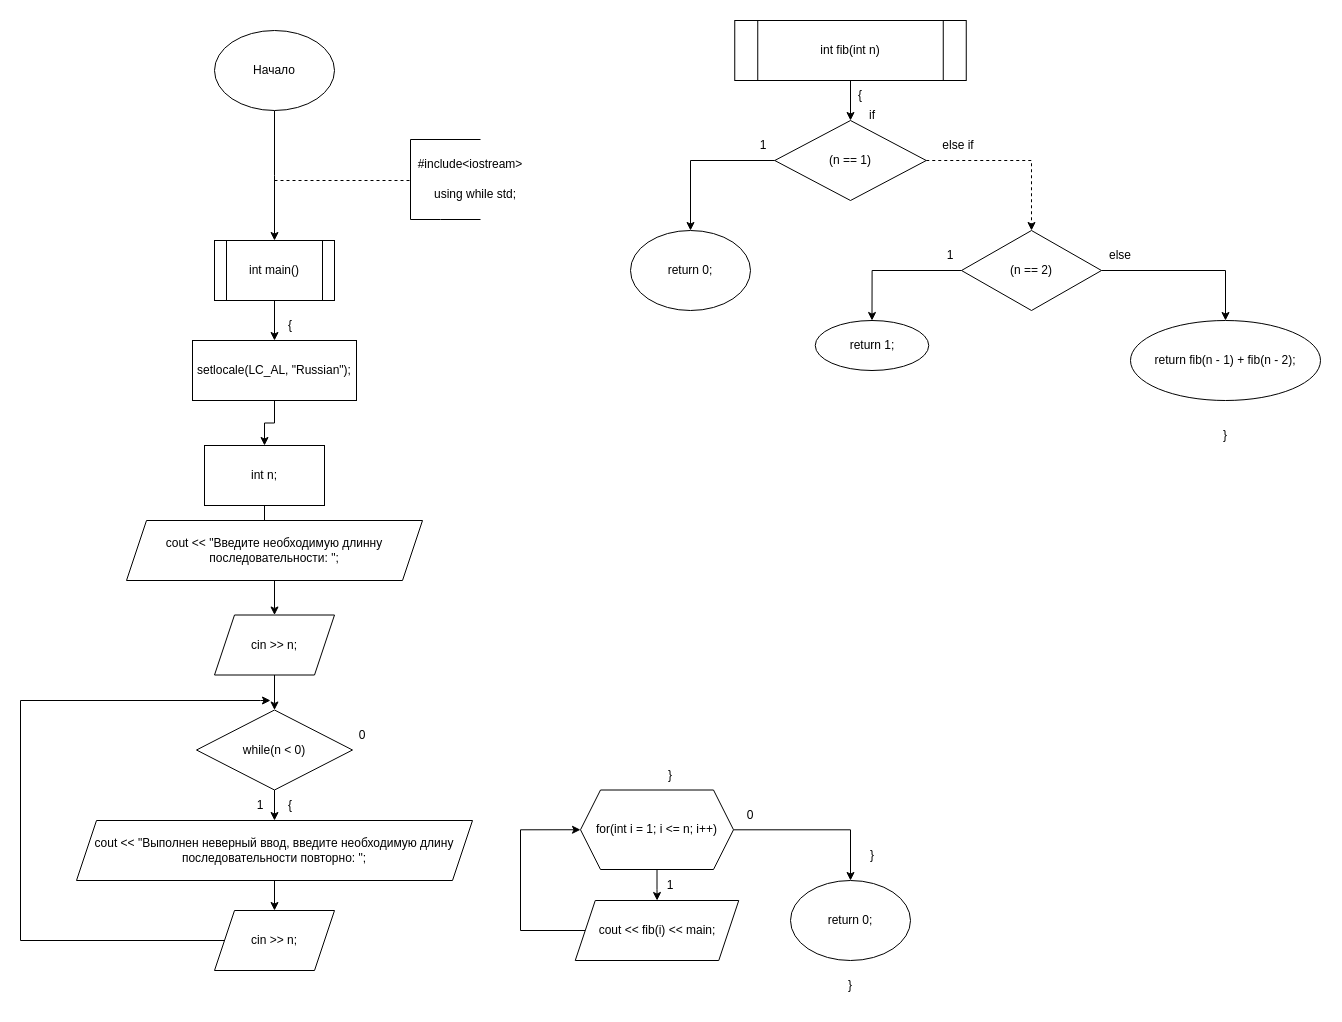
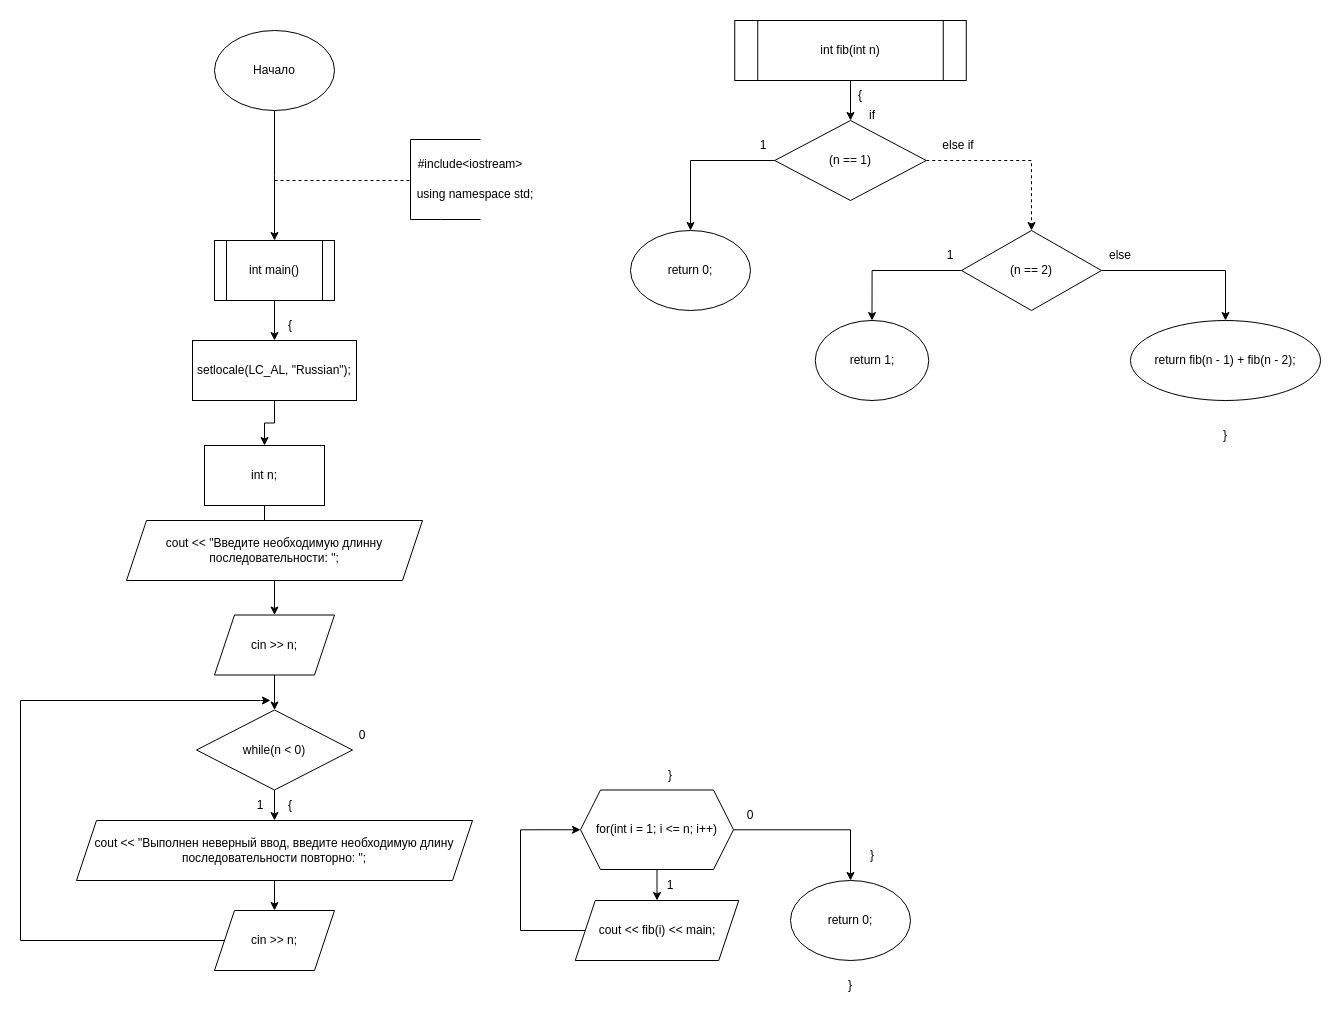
node "using while std;": label "using while std;" -> "using namespace std;"
node "return 1;": size 114x50 -> 114x80
